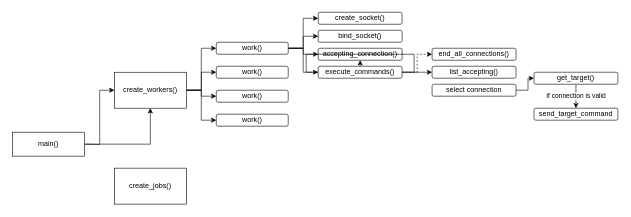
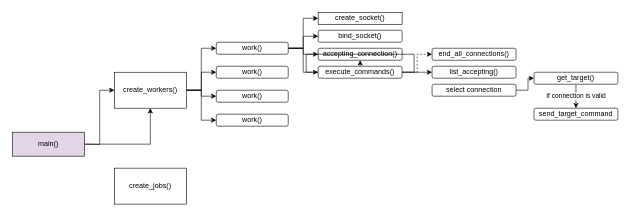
node "create_socket()": shape rounded rectangle -> rectangle
node "main()": fillcolor #ffffff -> #e1d5e7
